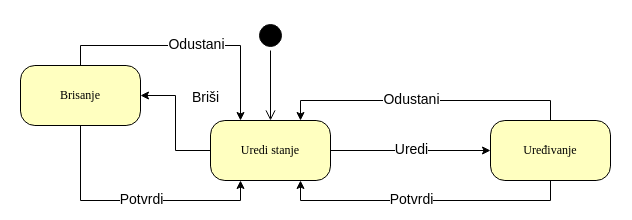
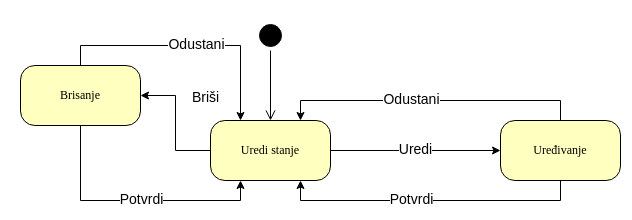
node "Uređivanje": moved (551, 151) -> (561, 151)
